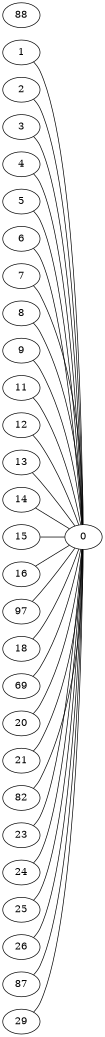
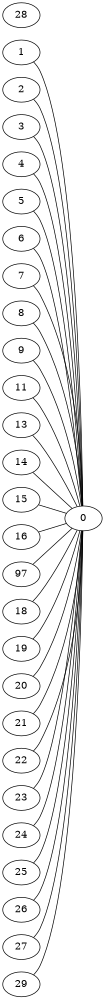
node "88": label "88" -> "28"
node "12": removed
node "69": label "69" -> "19"
node "82": label "82" -> "22"
node "87": label "87" -> "27"
